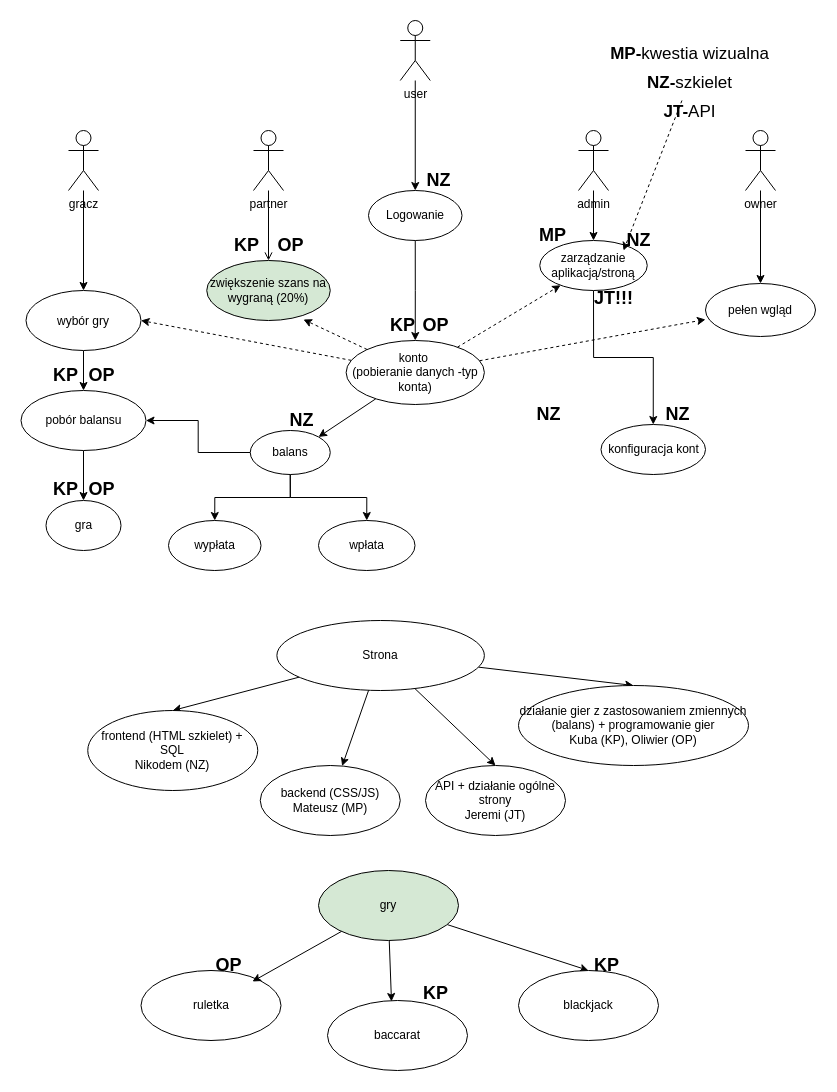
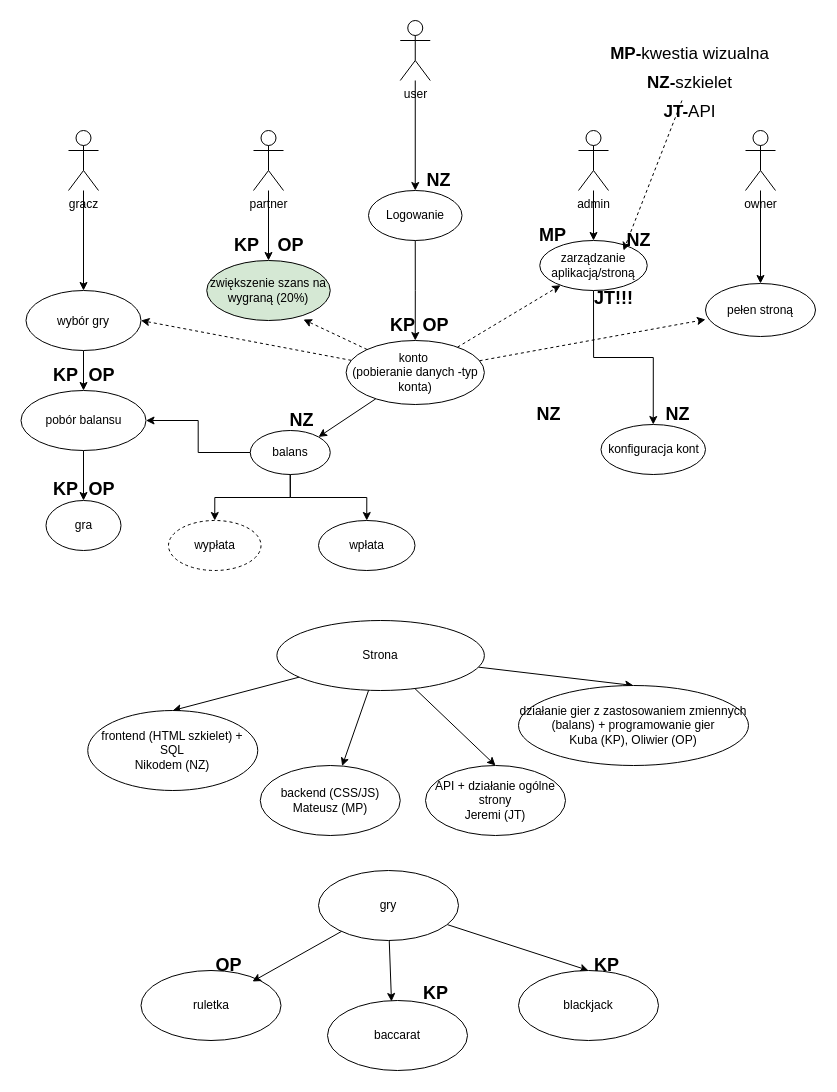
edge "partner" -> "zwiększenie szans na wygraną (20%)": arrowhead open -> classic
node "pełen wgląd": label "pełen wgląd" -> "pełen stroną"
node "wypłata": style solid -> dashed
node "gry": fillcolor #d5e8d4 -> #ffffff
